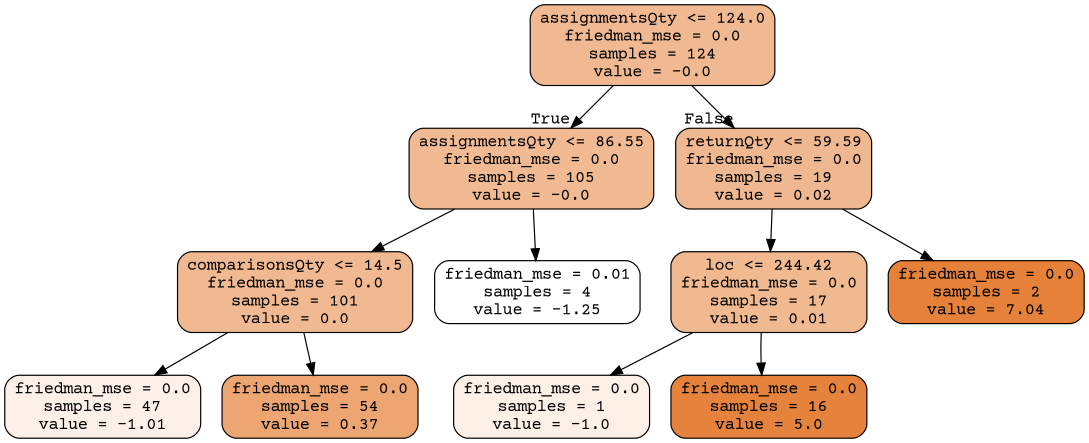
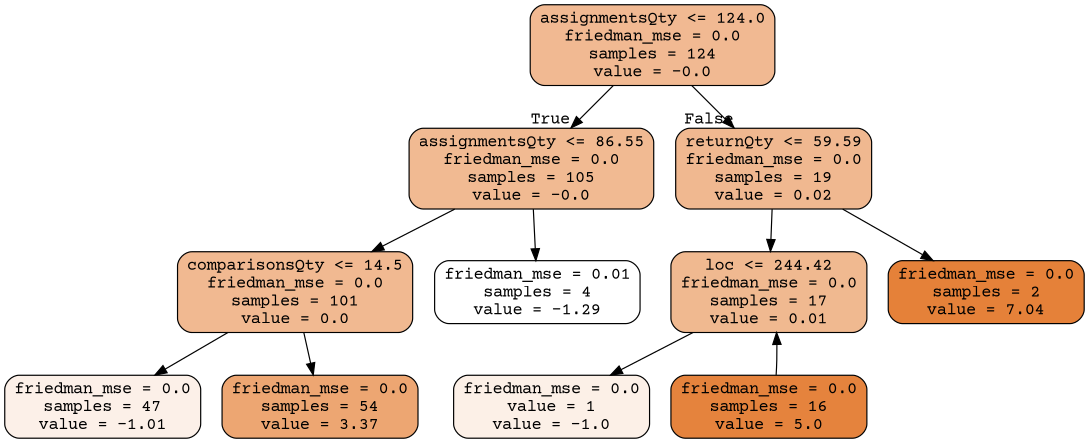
node "friedman_mse = 0.01 samples = 4 value = -1.25": label "friedman_mse = 0.01 samples = 4 value = -1.25" -> "friedman_mse = 0.01 samples = 4 value = -1.29"
edge "loc <= 244.42 friedman_mse = 0.0 samples = 17 value = 0.01" -> "friedman_mse = 0.0 samples = 16 value = 5.0": reversed
node "friedman_mse = 0.0 samples = 54 value = 0.37": label "friedman_mse = 0.0 samples = 54 value = 0.37" -> "friedman_mse = 0.0 samples = 54 value = 3.37"
node "friedman_mse = 0.0 samples = 1 value = -1.0": label "friedman_mse = 0.0 samples = 1 value = -1.0" -> "friedman_mse = 0.0 value = 1 value = -1.0"
